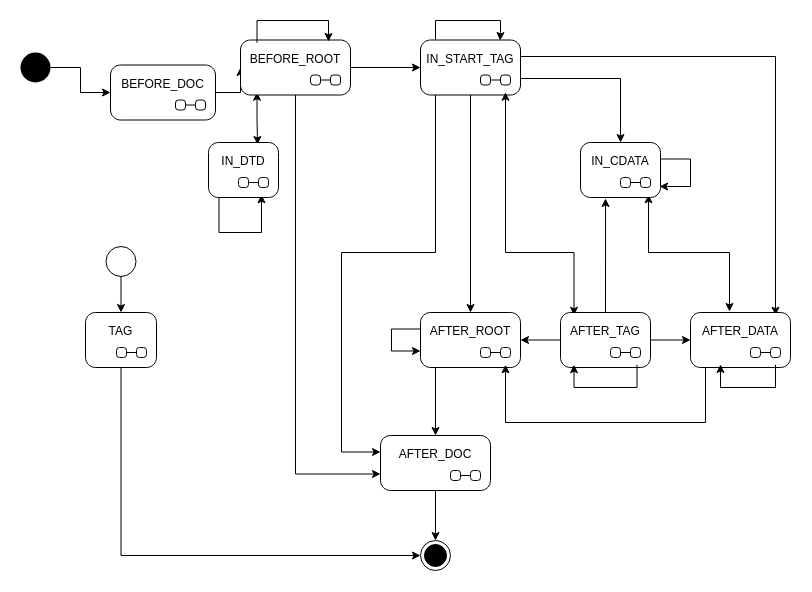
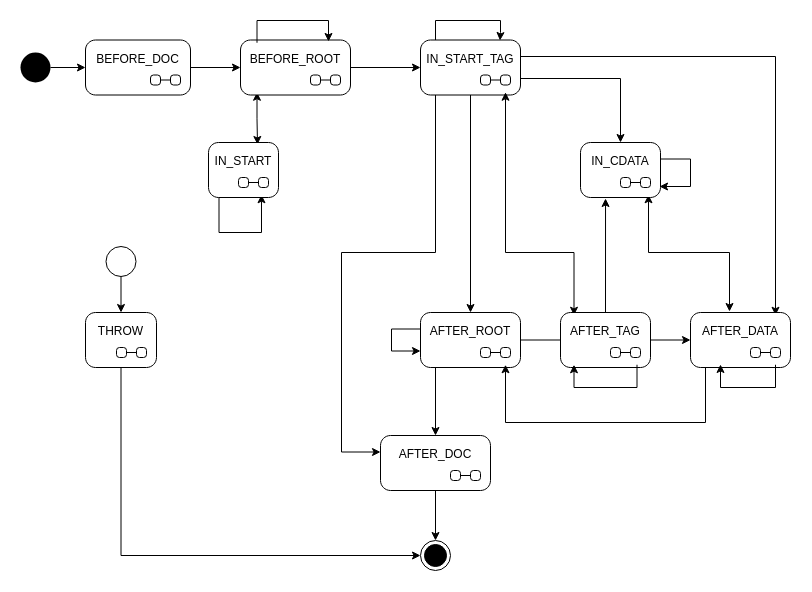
node "BEFORE_DOC": moved (163, 93) -> (138, 68)
node "IN_DTD": label "IN_DTD" -> "IN_START"
edge "BEFORE_ROOT" -> "AFTER_DOC": removed
node "TAG": label "TAG" -> "THROW"
edge "AFTER_TAG" -> "AFTER_ROOT": arrowhead classic -> none
